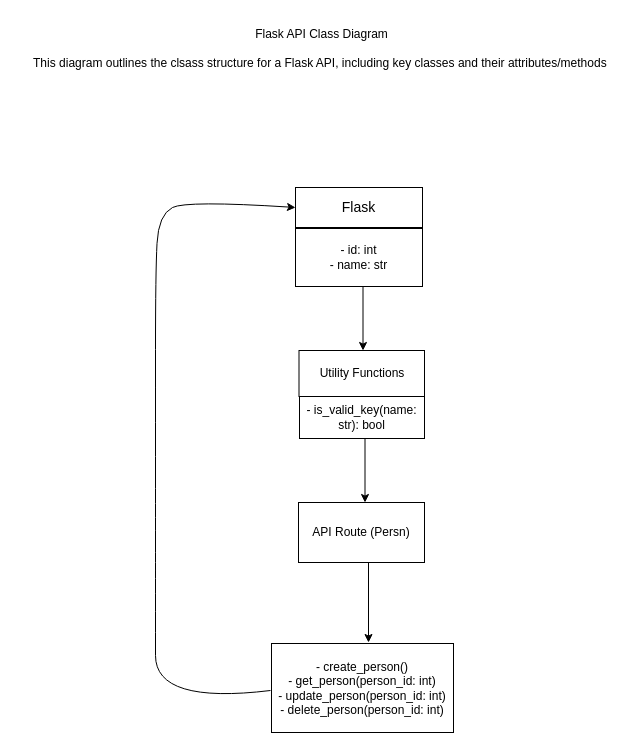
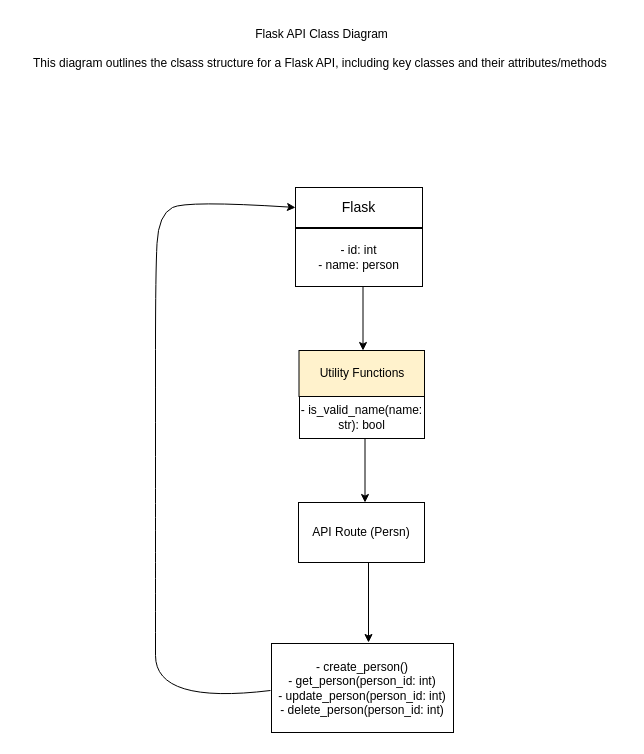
node "- id: int - name: str": label "- id: int - name: str" -> "- id: int - name: person"
node "Utility Functions": fillcolor #ffffff -> #fff2cc
node "- is_valid_key(name: str): bool": label "- is_valid_key(name: str): bool" -> "- is_valid_name(name: str): bool"
